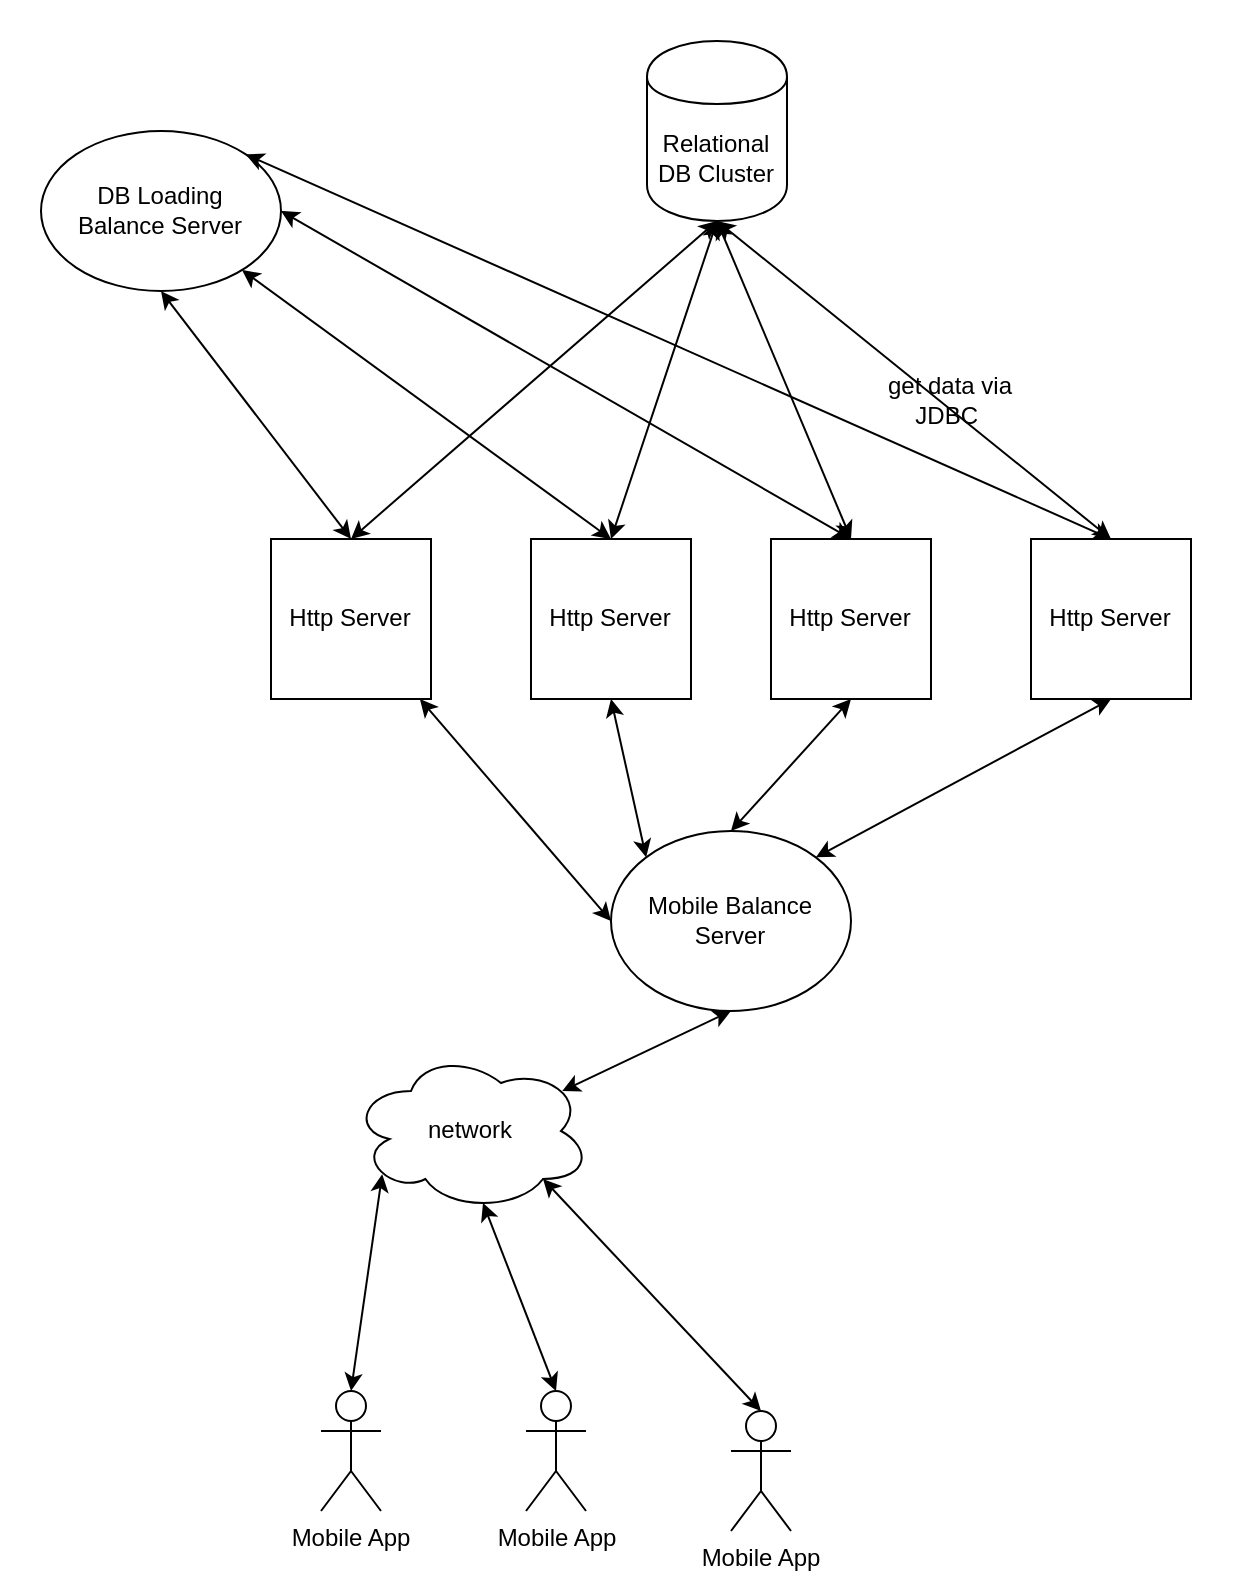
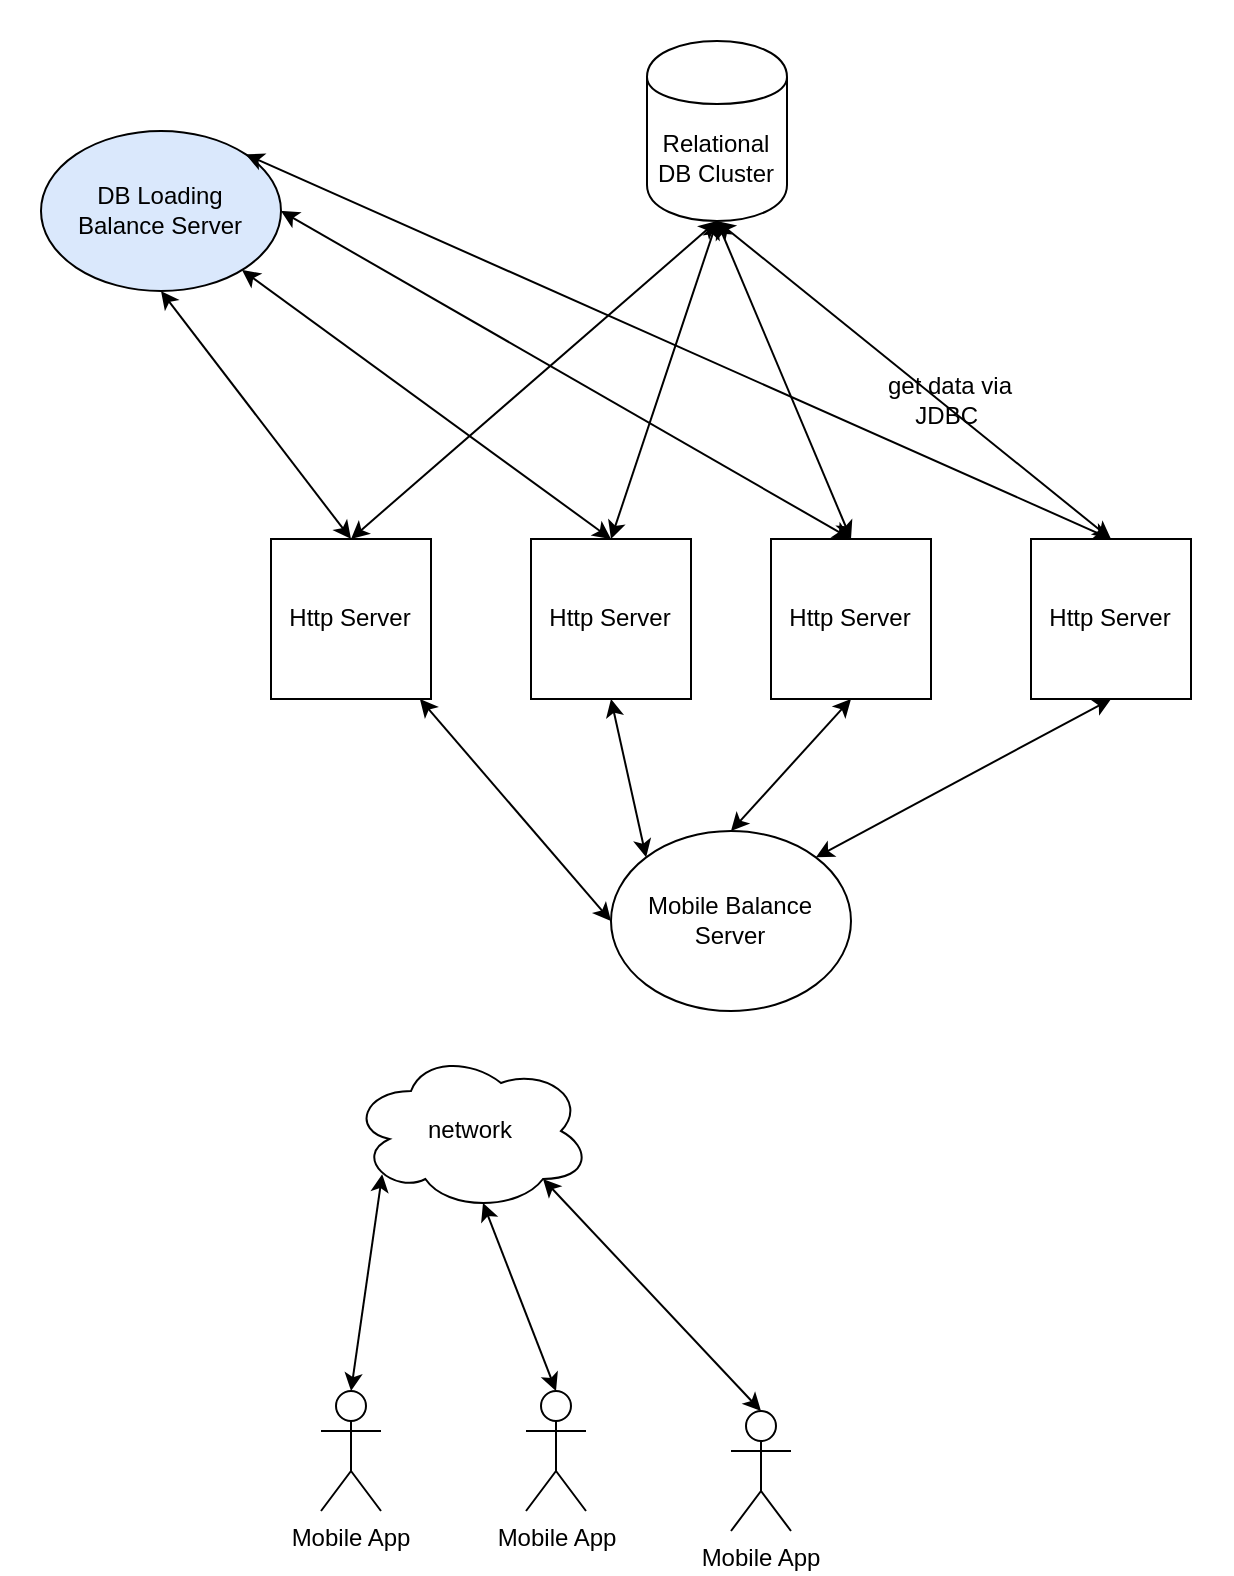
node "DB Loading Balance Server": fillcolor #ffffff -> #dae8fc
edge "Mobile Balance Server" -- "network": removed
